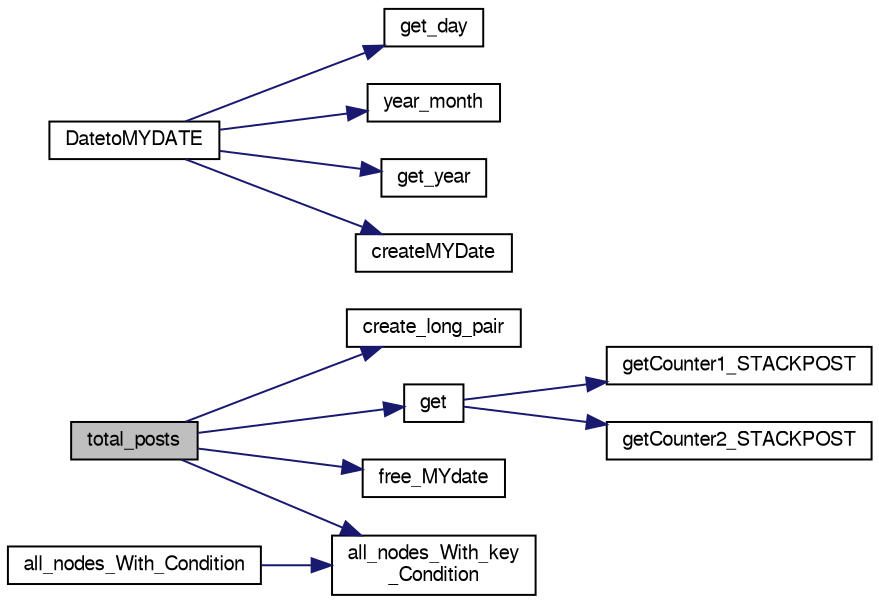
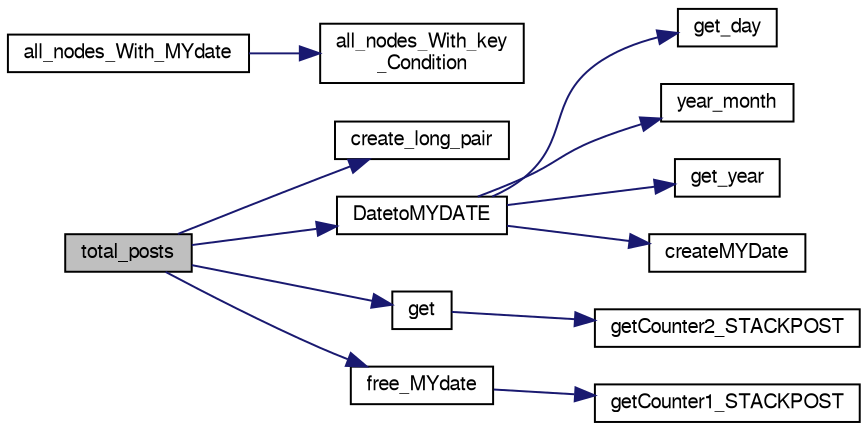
edge "get" -> "getCounter1_STACKPOST": now "free_MYdate" -> "getCounter1_STACKPOST"
edge "total_posts" -> "all_nodes_With_key _Condition": now "total_posts" -> "DatetoMYDATE"
node "all_nodes_With_Condition": label "all_nodes_With_Condition" -> "all_nodes_With_MYdate"
